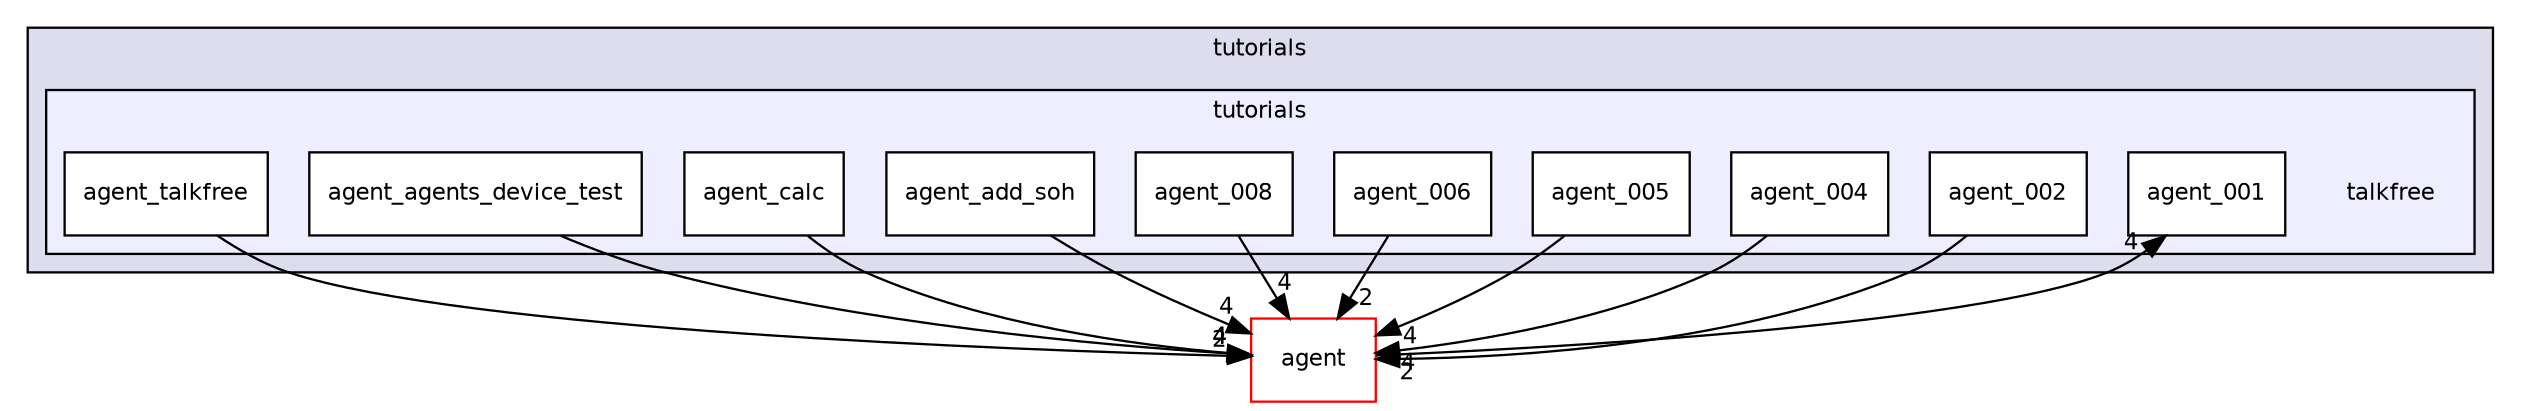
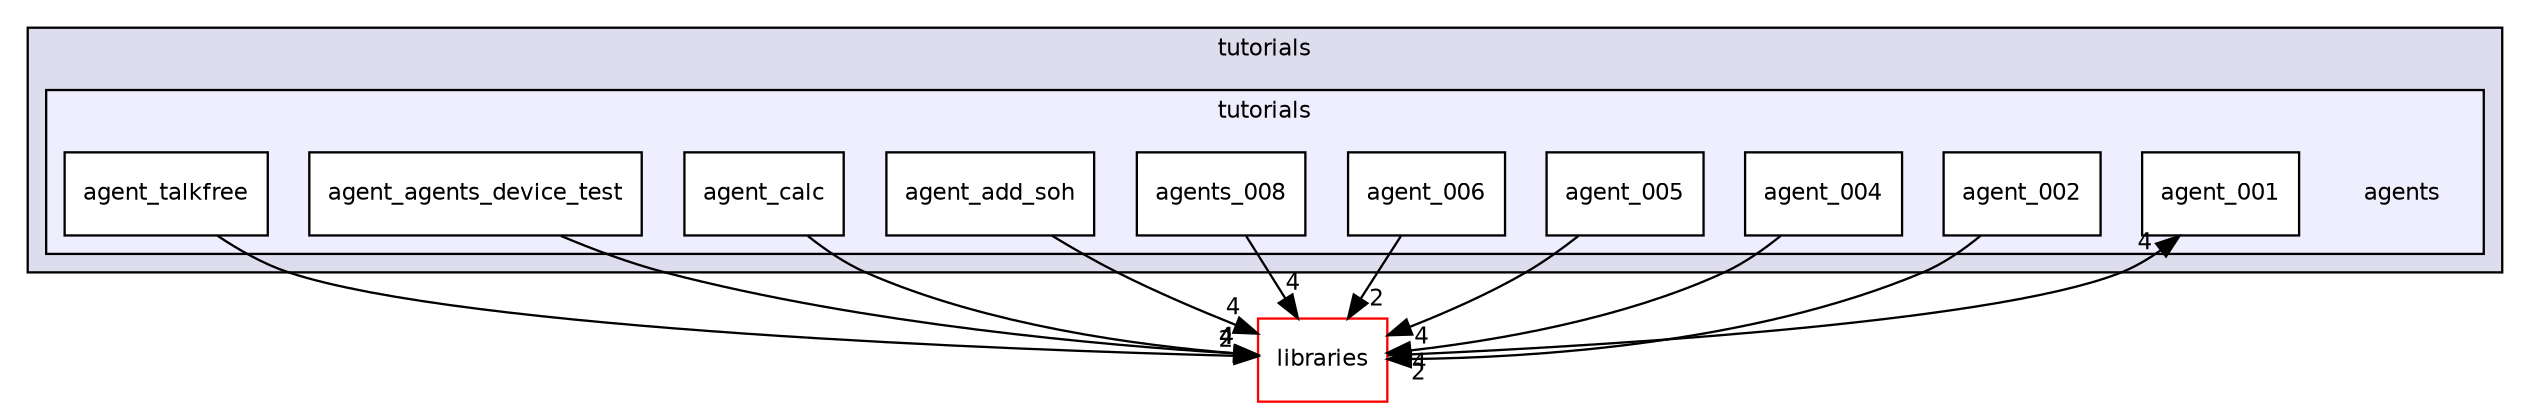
node "agent_008": label "agent_008" -> "agents_008"
node "talkfree": label "talkfree" -> "agents"
node "agent": label "agent" -> "libraries"
